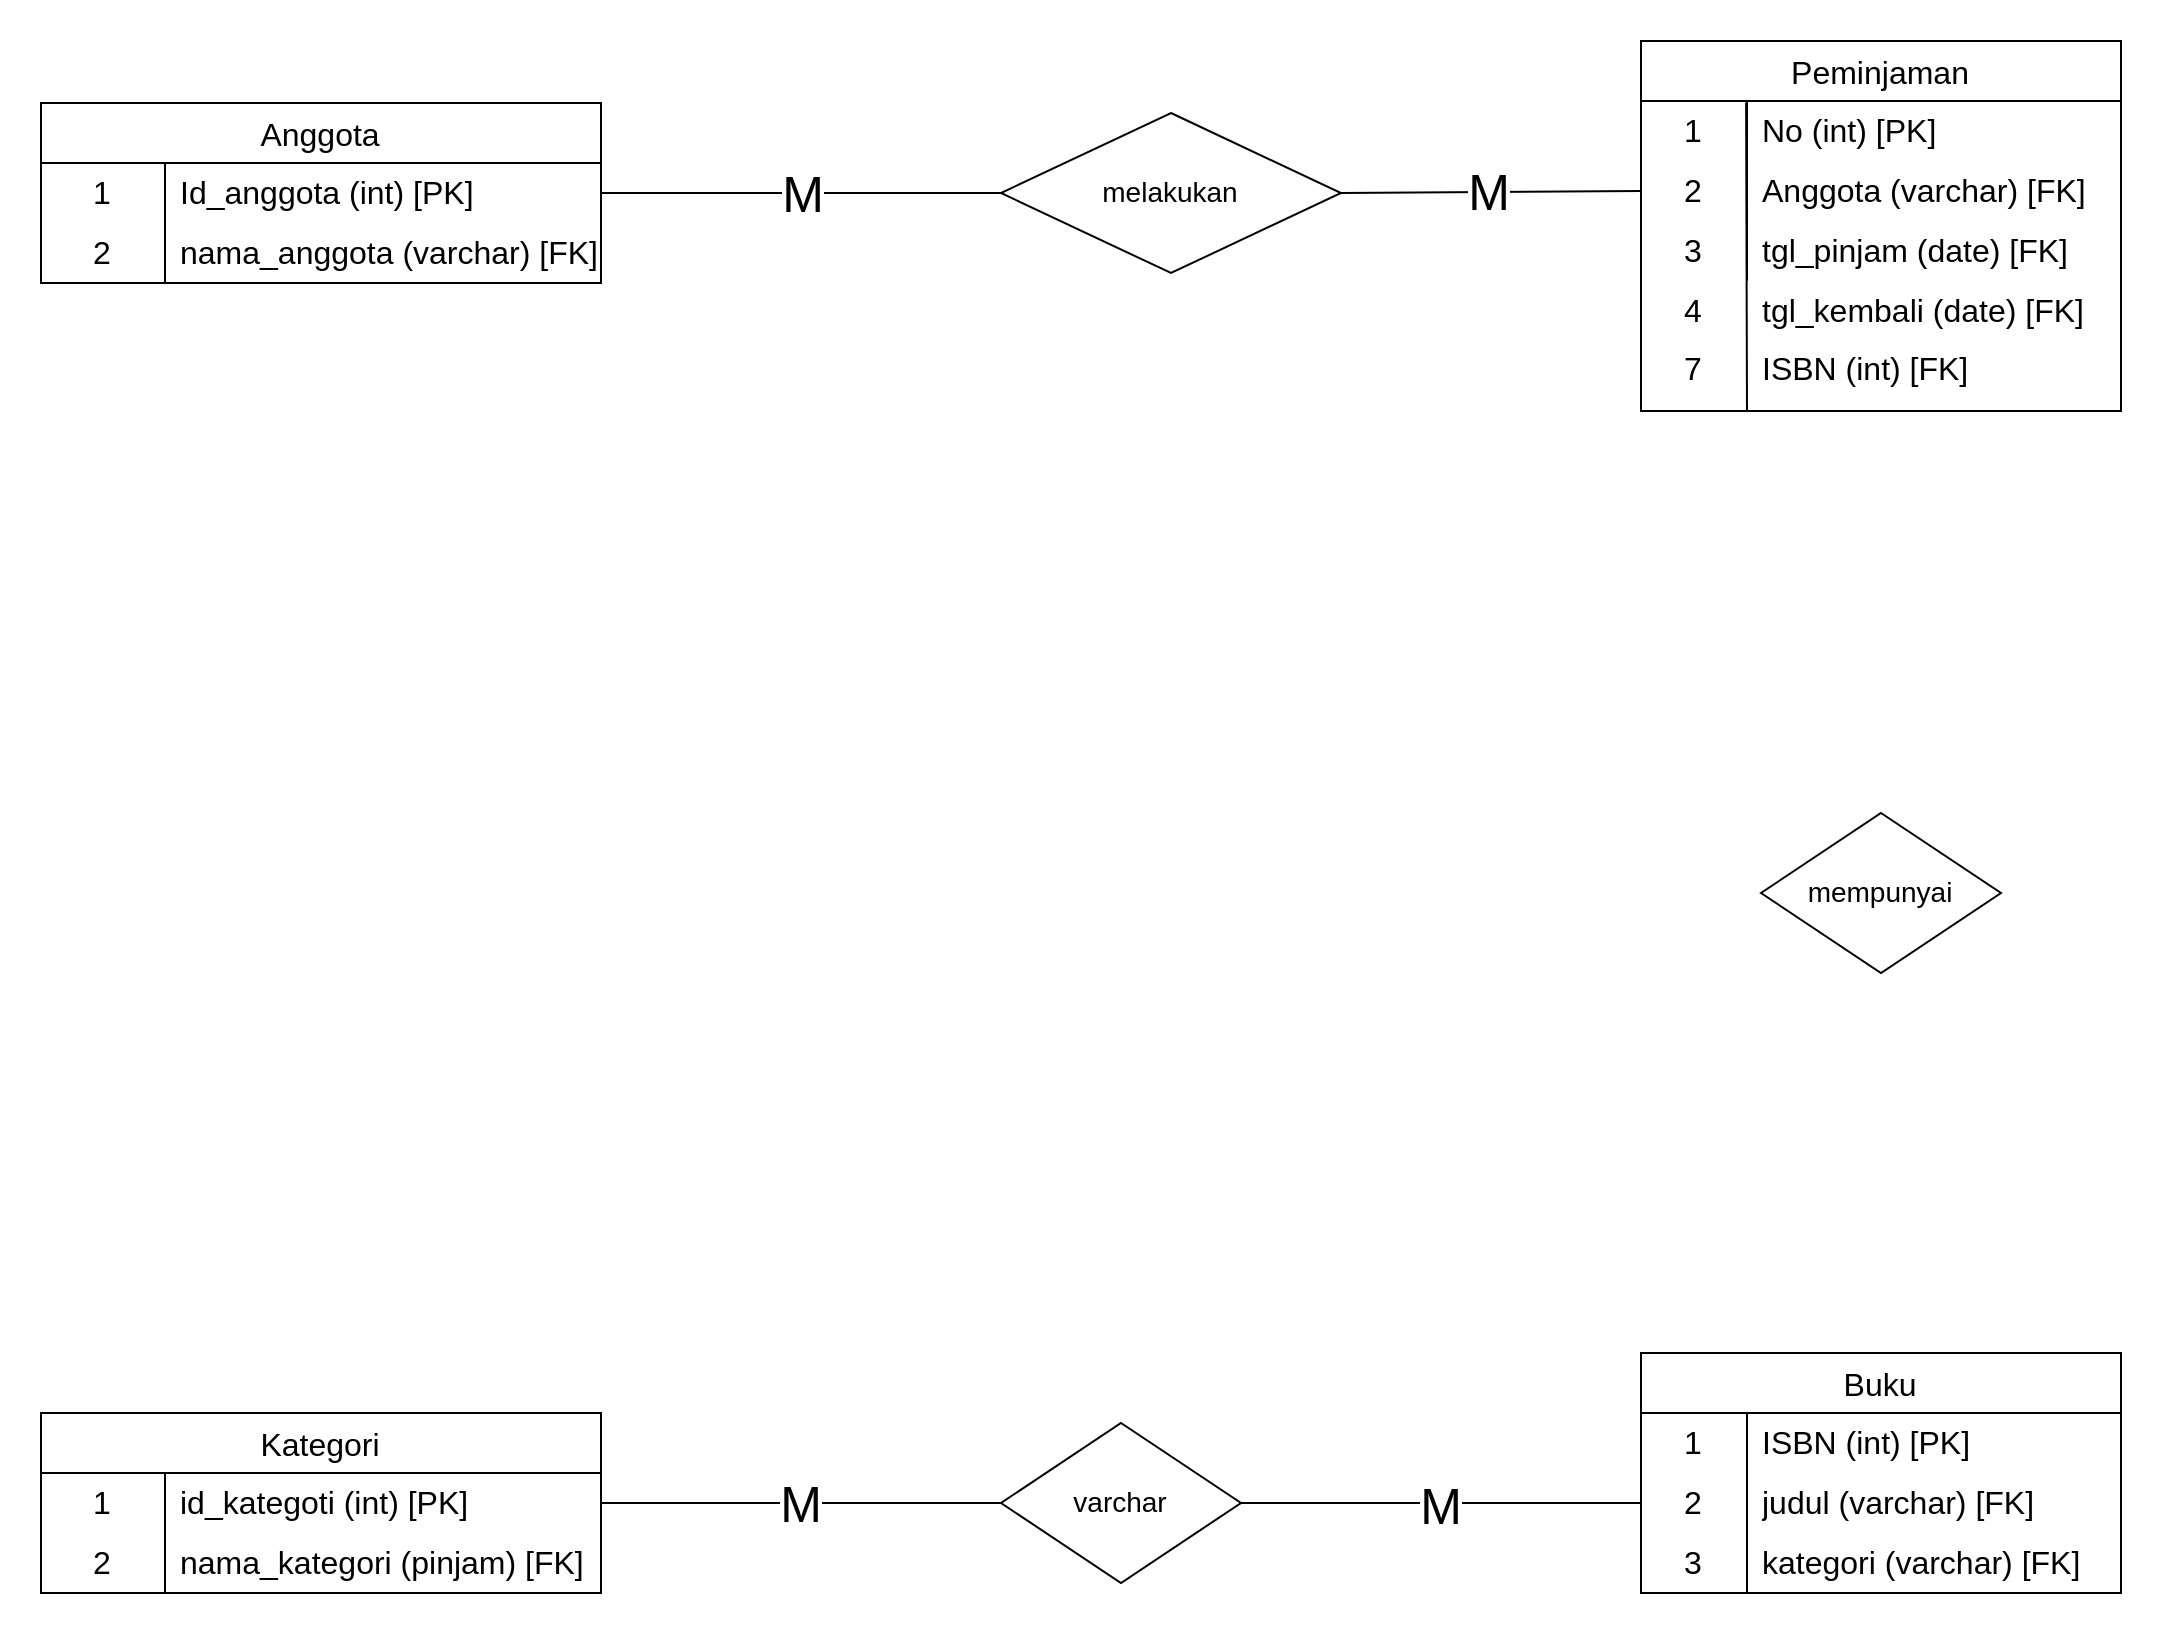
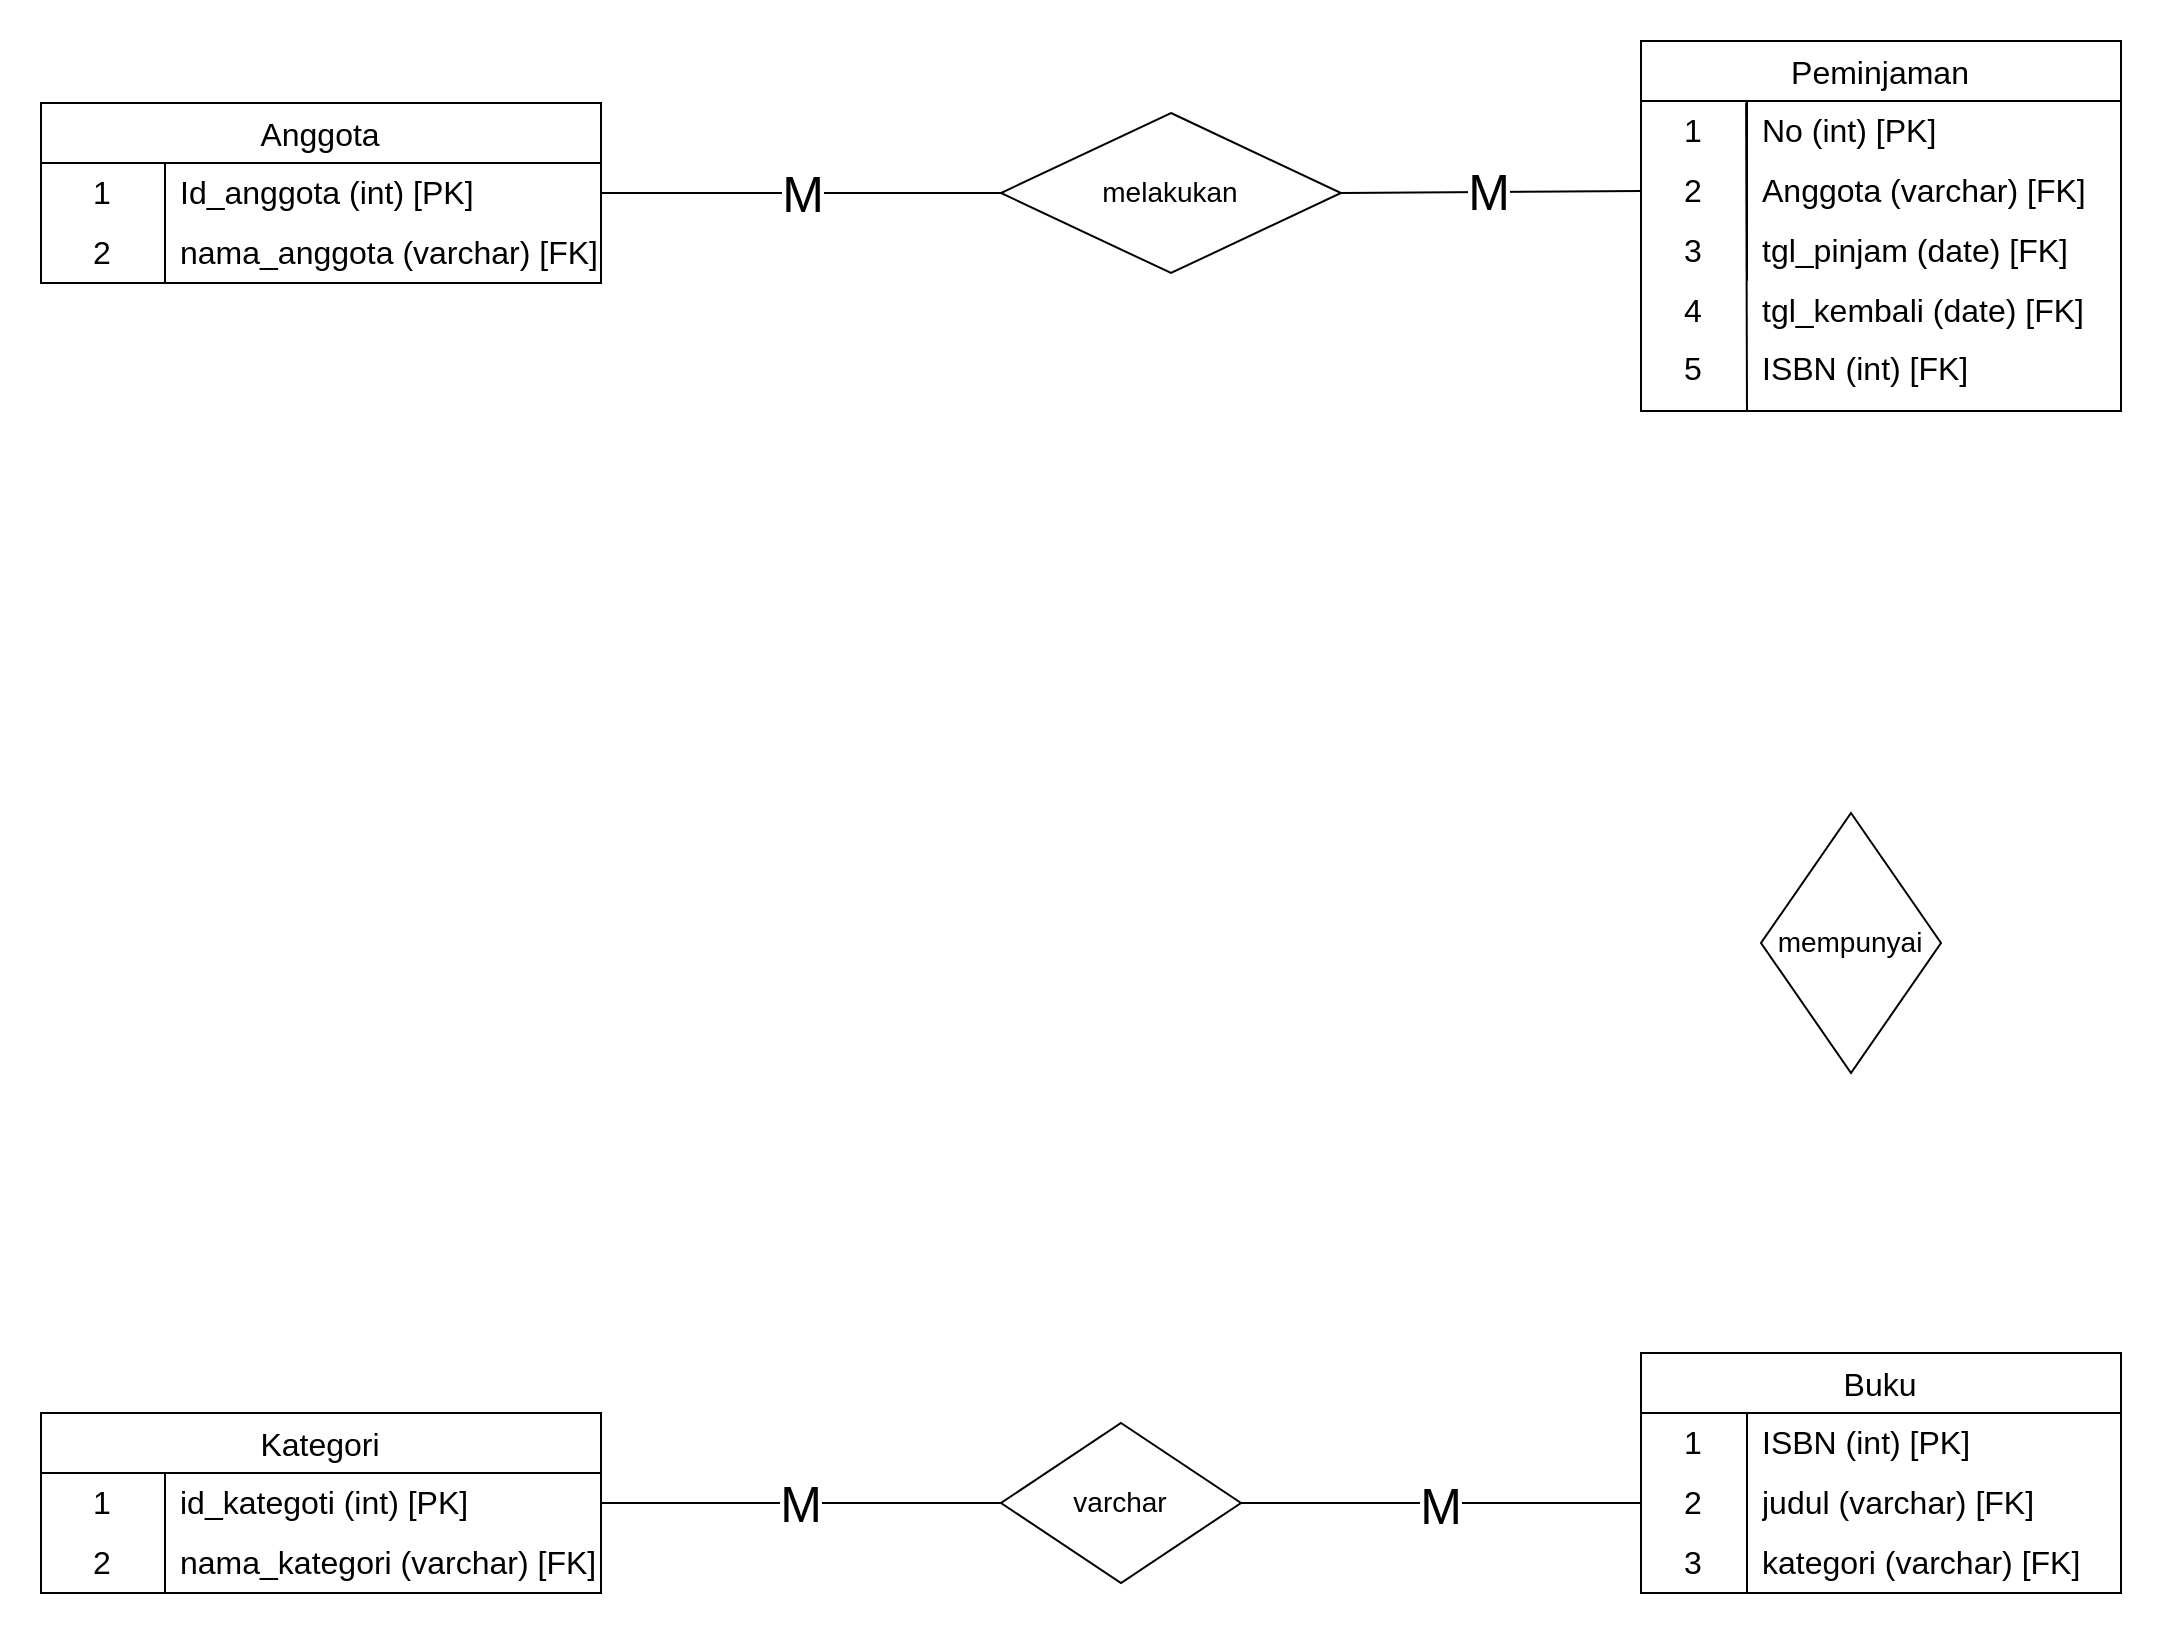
node "7": label "7" -> "5"
node "mempunyai": size 240x160 -> 180x260
node "nama_kategori (pinjam) [FK]": label "nama_kategori (pinjam) [FK]" -> "nama_kategori (varchar) [FK]"
